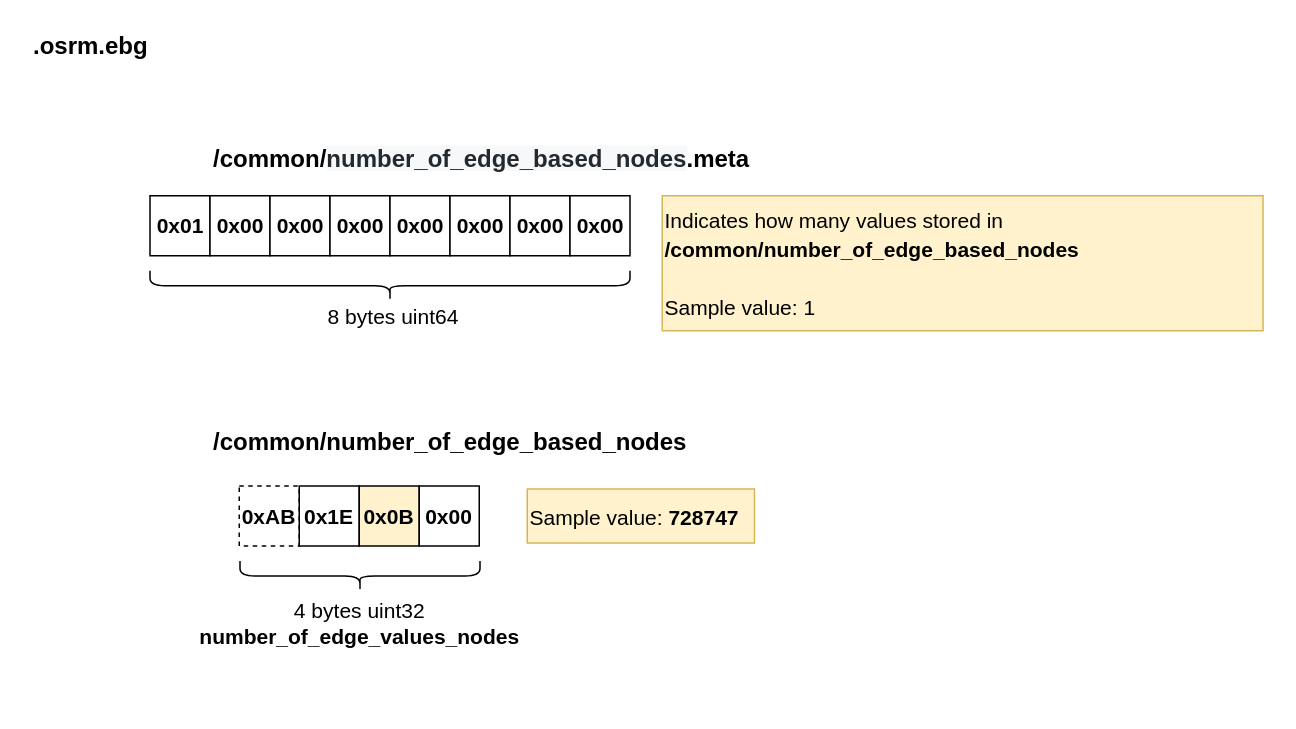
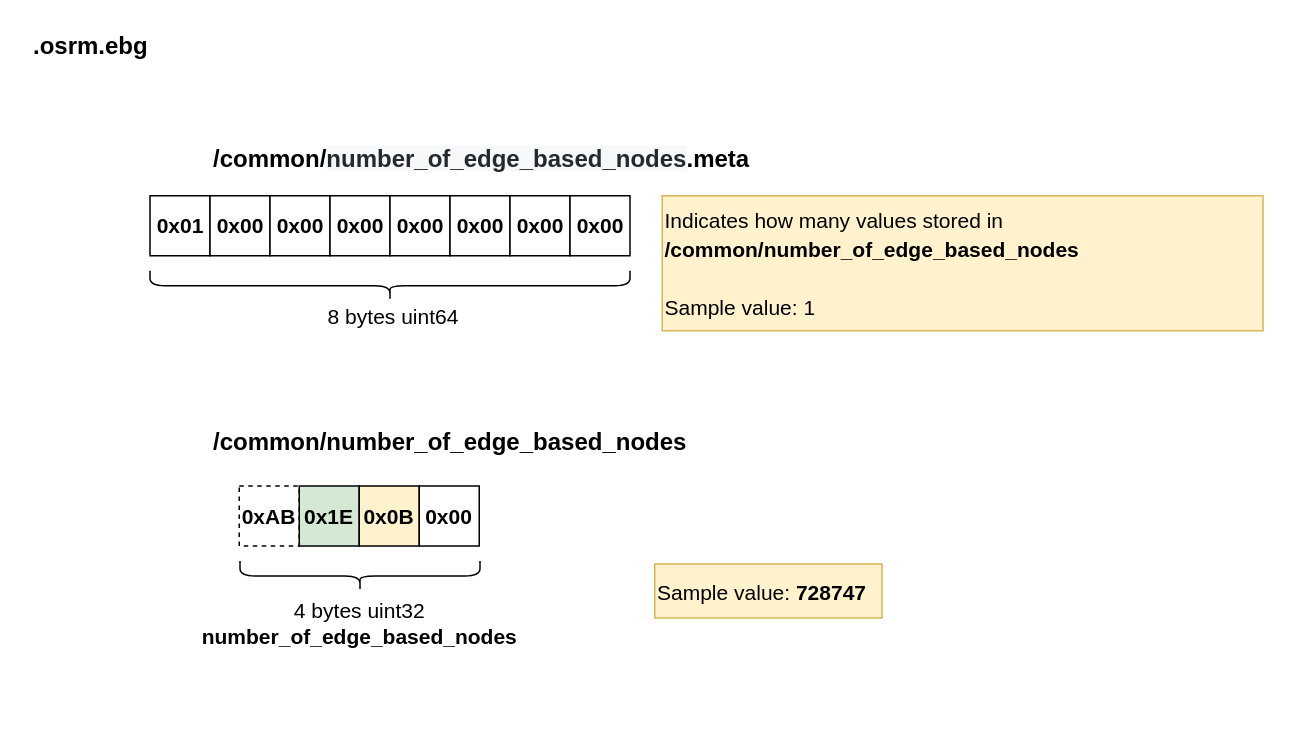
node "0x1E": fillcolor #ffffff -> #d5e8d4
node "Sample value: 728747": moved (641, 516) -> (768, 591)
node "4 bytes uint32 number_of_edge_values_nodes": label "4 bytes uint32 number_of_edge_values_nodes" -> "4 bytes uint32 number_of_edge_based_nodes"
